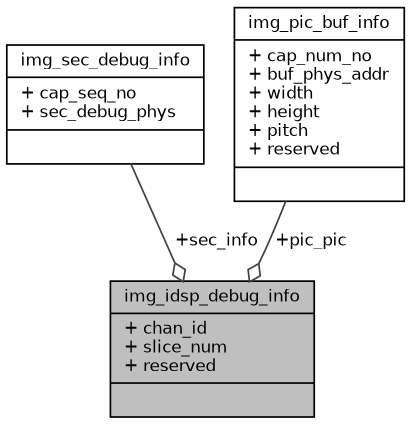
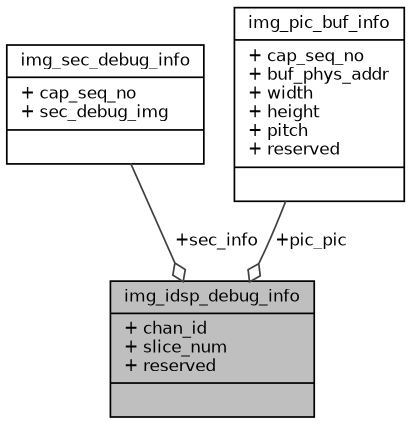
node "img_pic_buf_info": text "+ cap_num_no" -> "+ cap_seq_no"
node "img_sec_debug_info": text "+ sec_debug_phys" -> "+ sec_debug_img"
